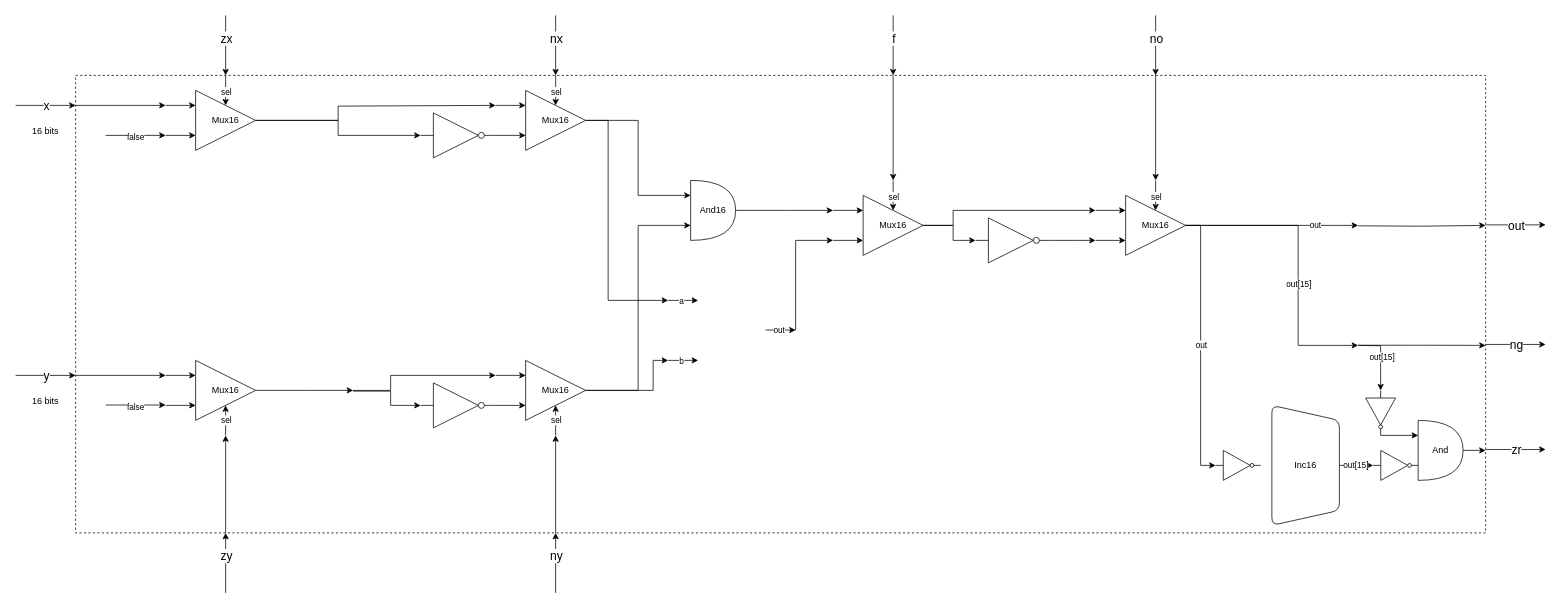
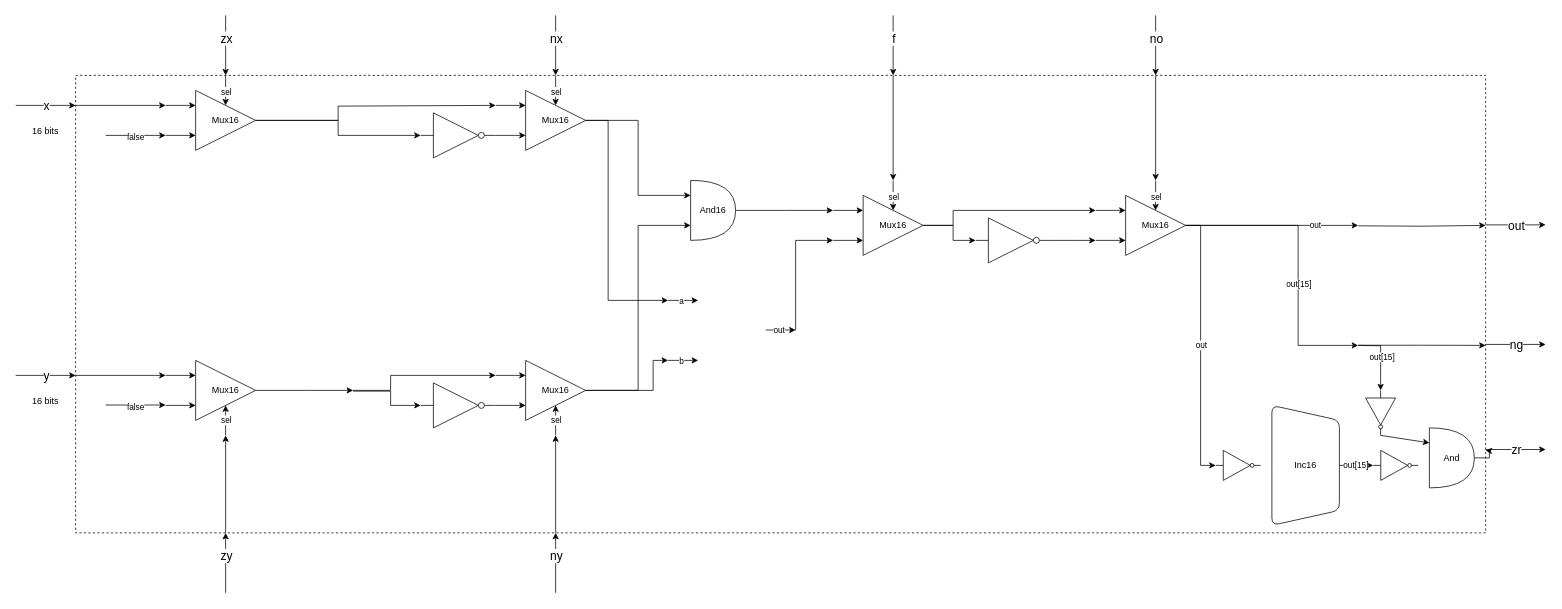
node "And": moved (1440, 450) -> (1452, 458)
